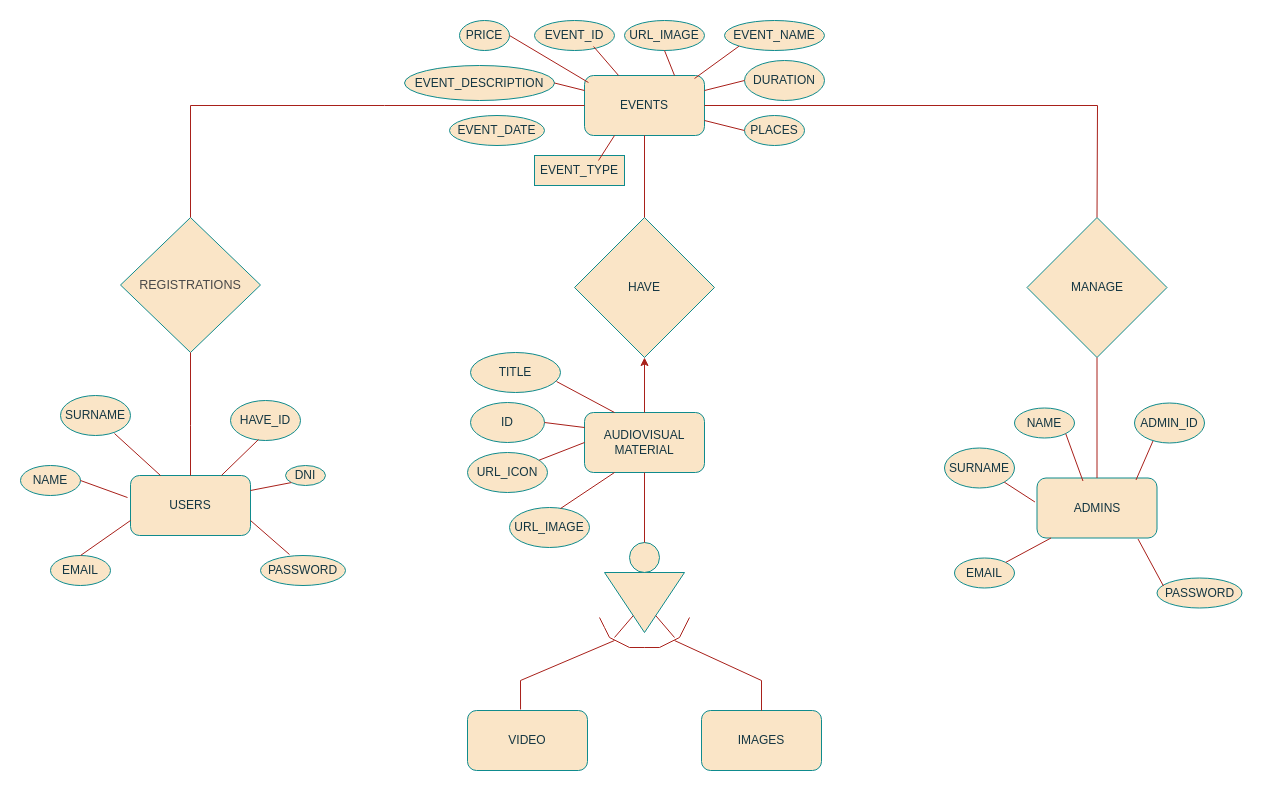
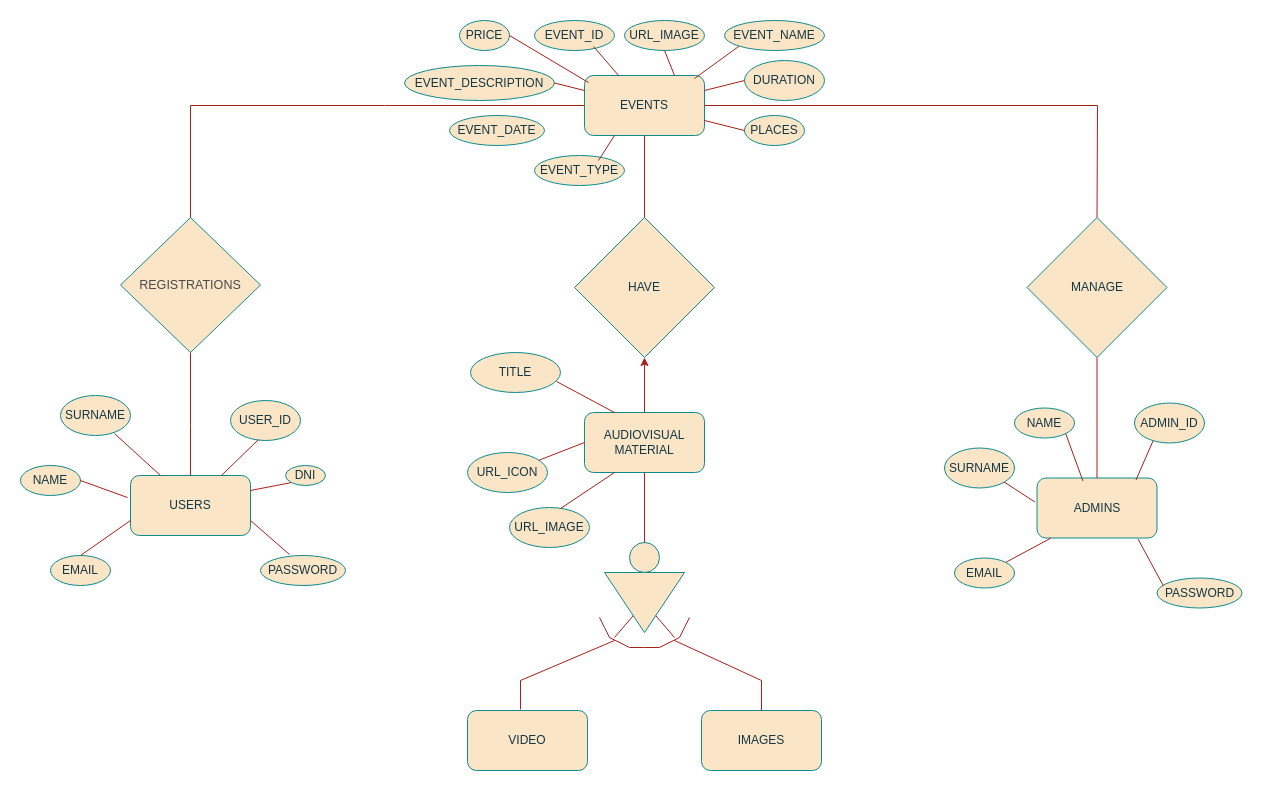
node "EVENT_TYPE": shape rectangle -> ellipse
node "HAVE_ID": label "HAVE_ID" -> "USER_ID"
node "ID": removed
edge "ID" -- "AUDIOVISUAL MATERIAL": removed
